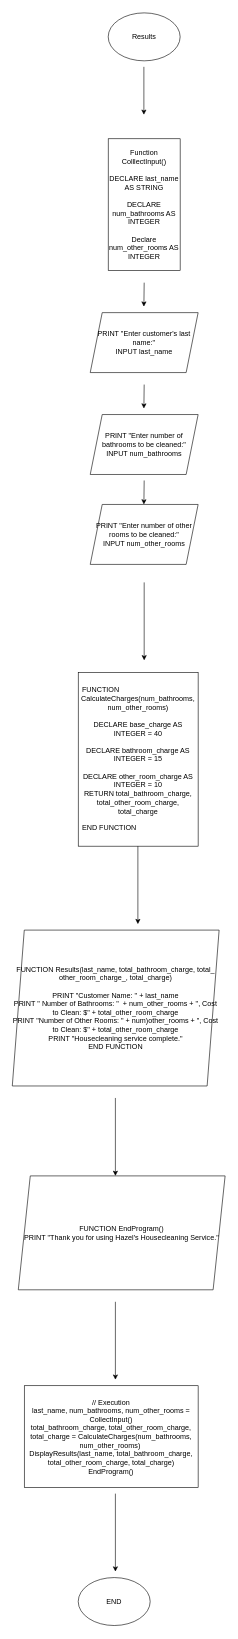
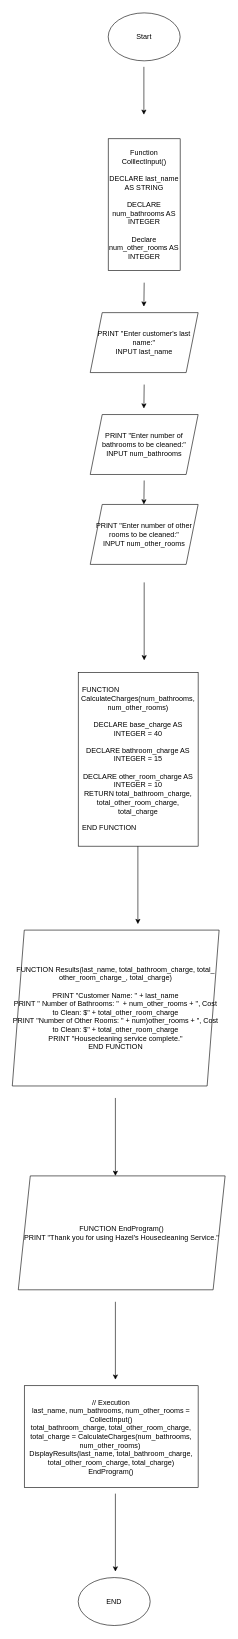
node "Results": label "Results" -> "Start"
